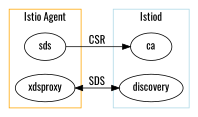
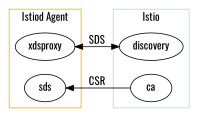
cluster "Istio Agent": label "Istio Agent" -> "Istiod Agent"
cluster "Istiod": label "Istiod" -> "Istio"
edge "sds" -> "ca": reversed
